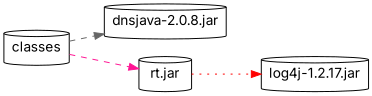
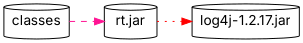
node "dnsjava-2.0.8.jar": removed
